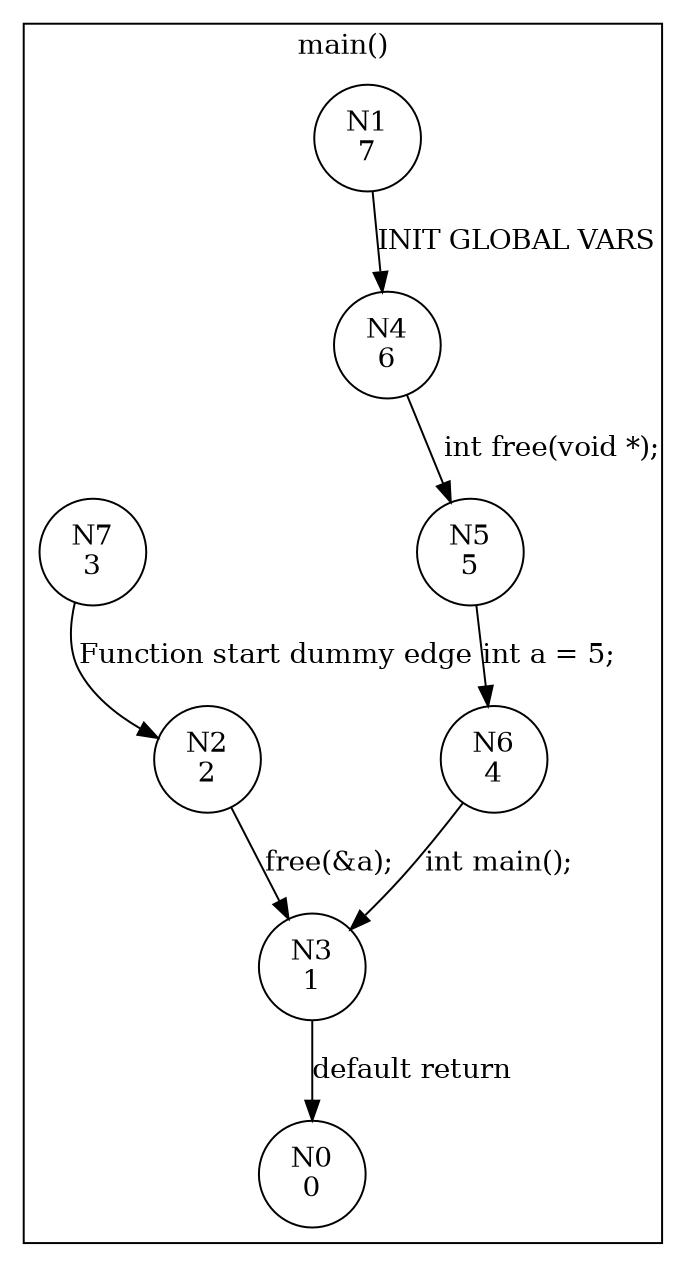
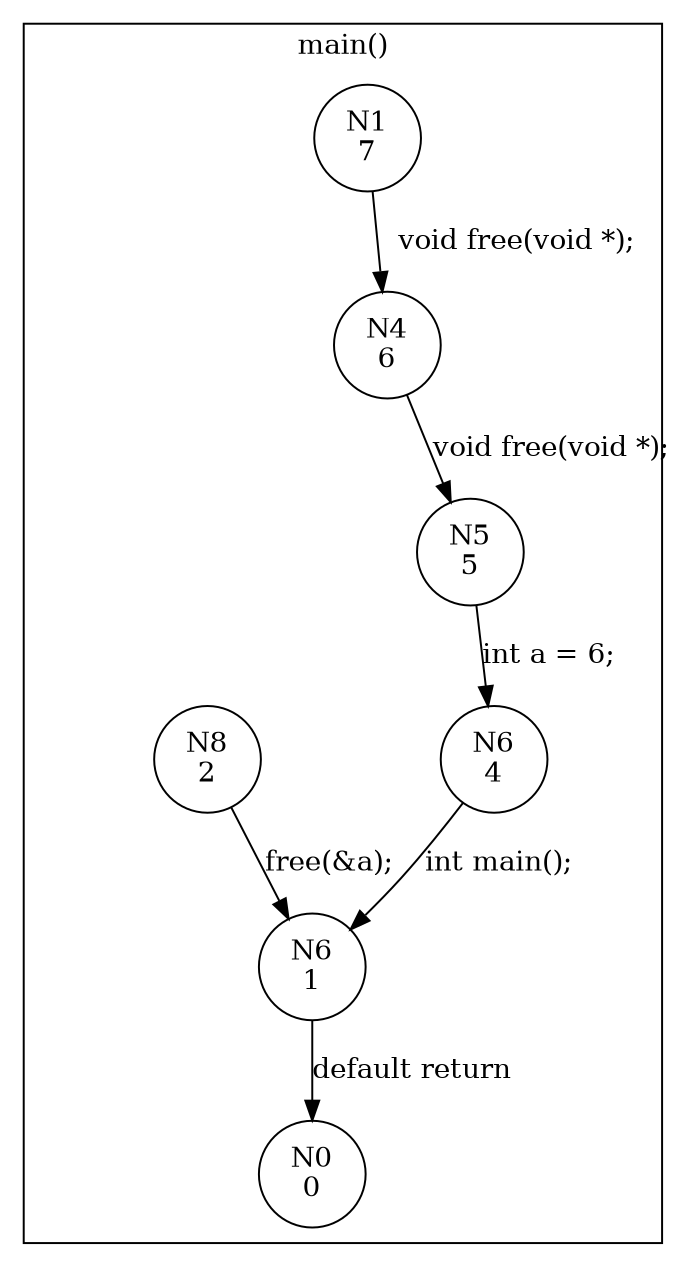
edge "N1 7" -> "N4 6": label "INIT GLOBAL VARS" -> "void free(void *);"
edge "N4 6" -> "N5 5": label "int free(void *);" -> "void free(void *);"
node "N7 3": removed
edge "N5 5" -> "N6 4": label "int a = 5;" -> "int a = 6;"
node "N2 2": label "N2 2" -> "N8 2"
node "N3 1": label "N3 1" -> "N6 1"
